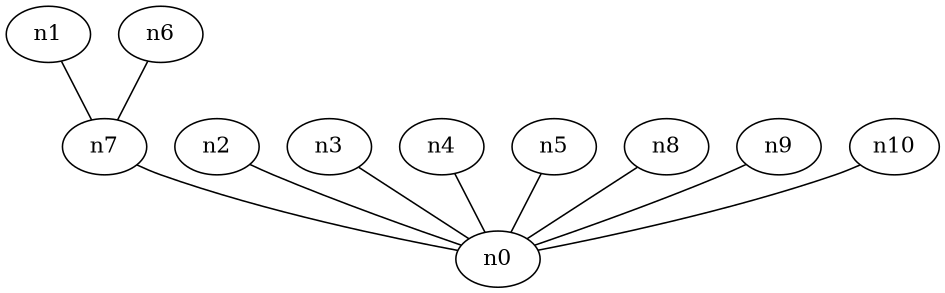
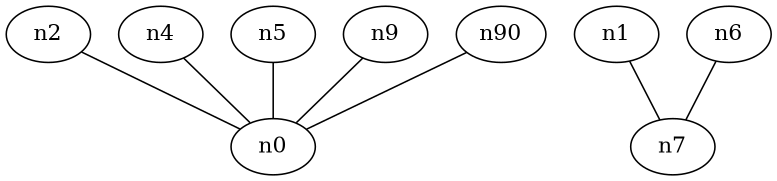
node "n3": removed
node "n8": removed
node "n10": label "n10" -> "n90"
edge "n7" -- "n0": removed
